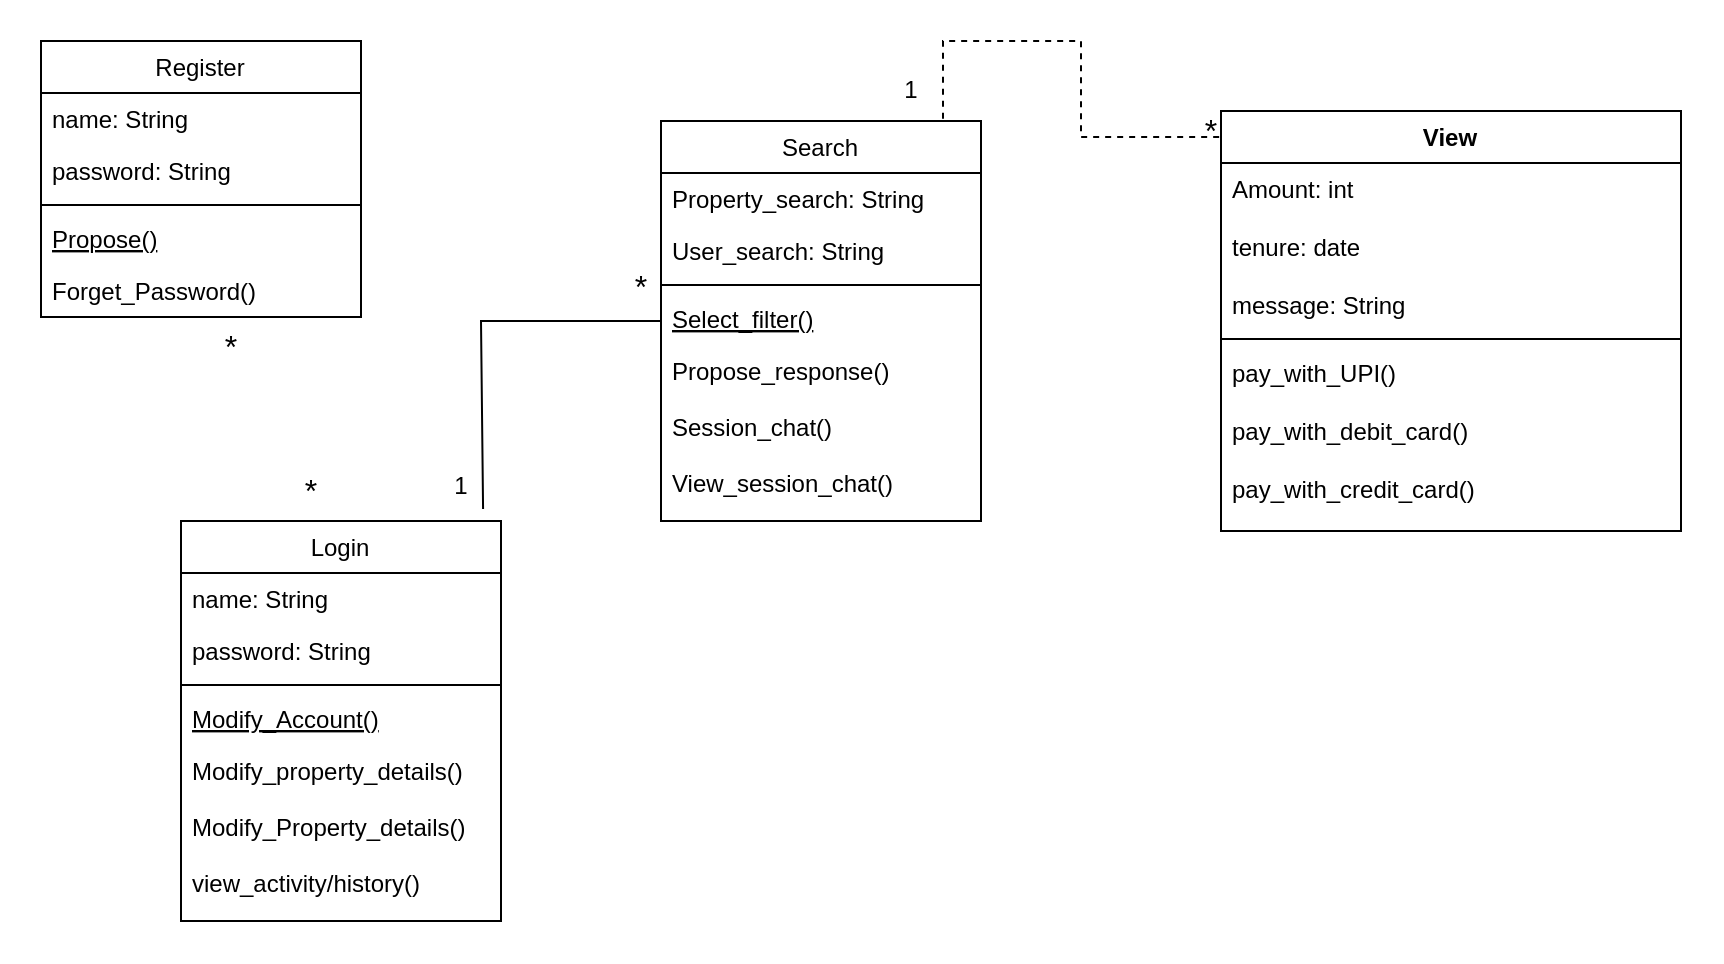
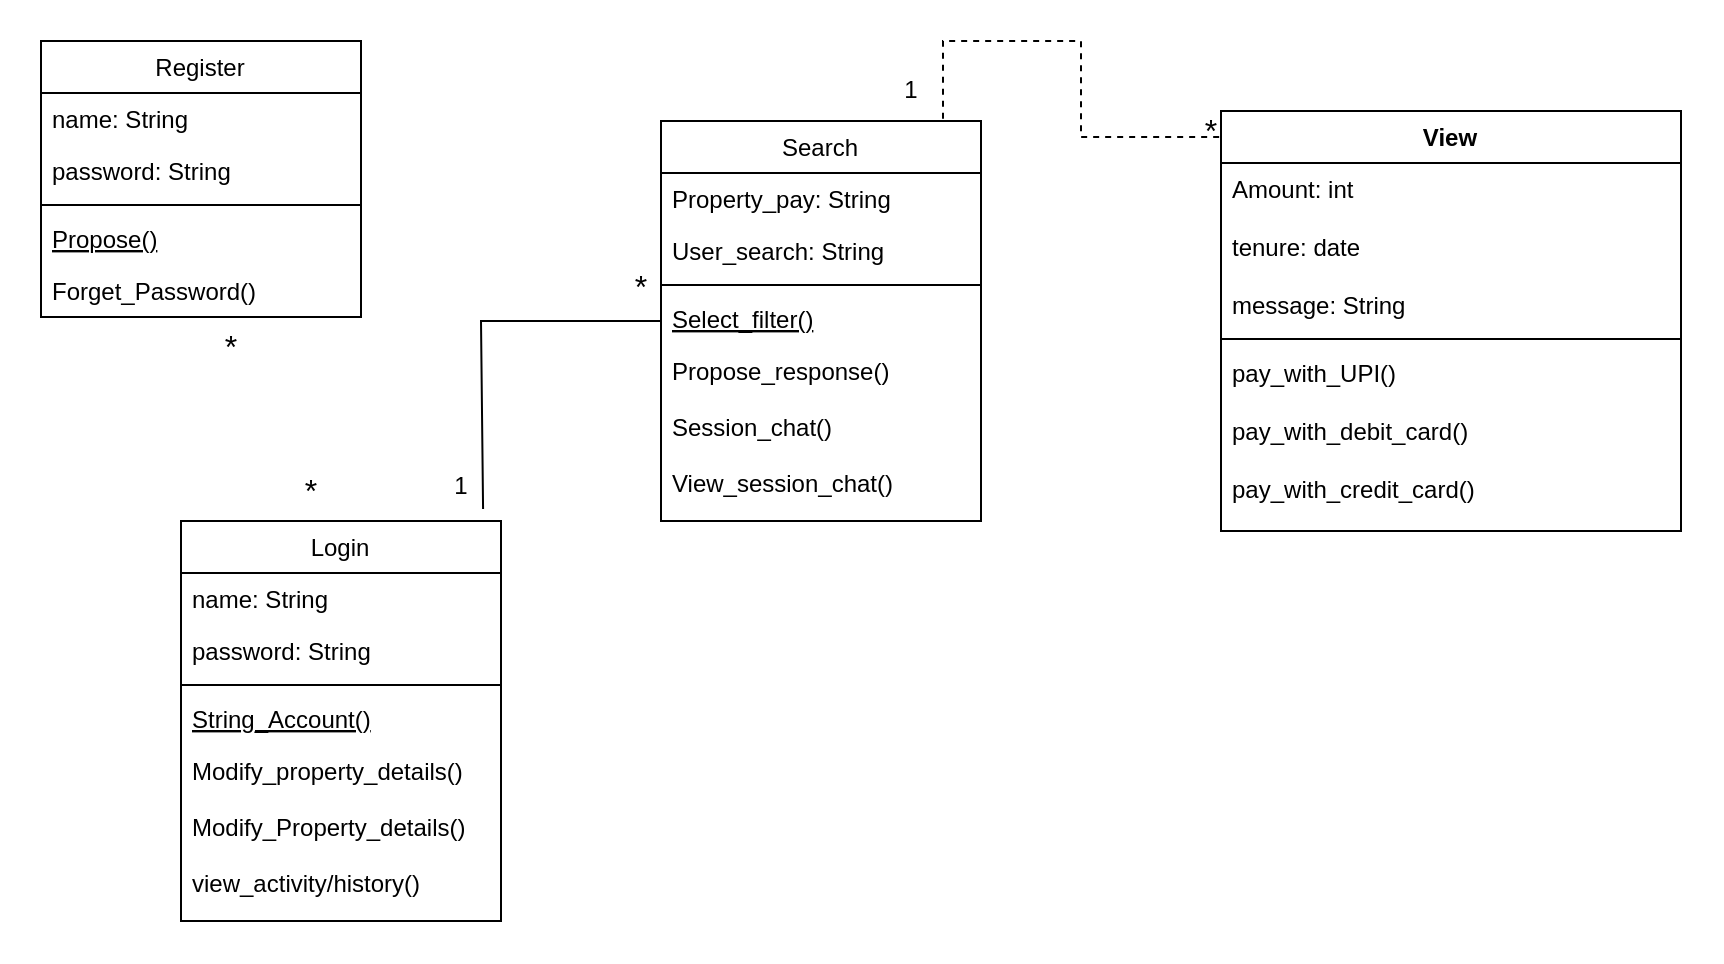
node "Property_search: String": label "Property_search: String" -> "Property_pay: String"
node "Modify_Account()": label "Modify_Account()" -> "String_Account()"
